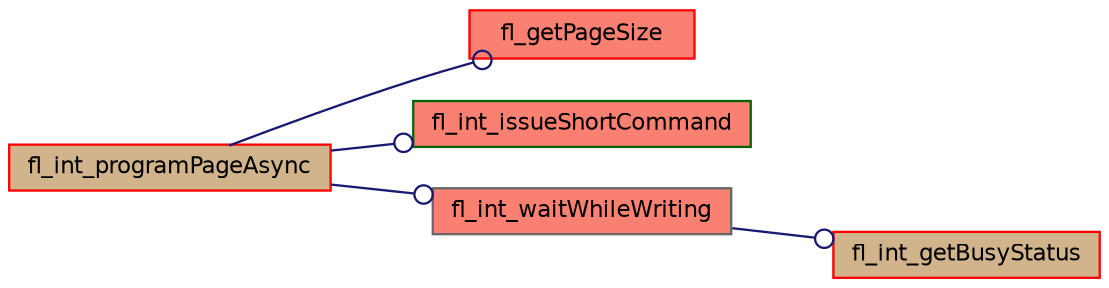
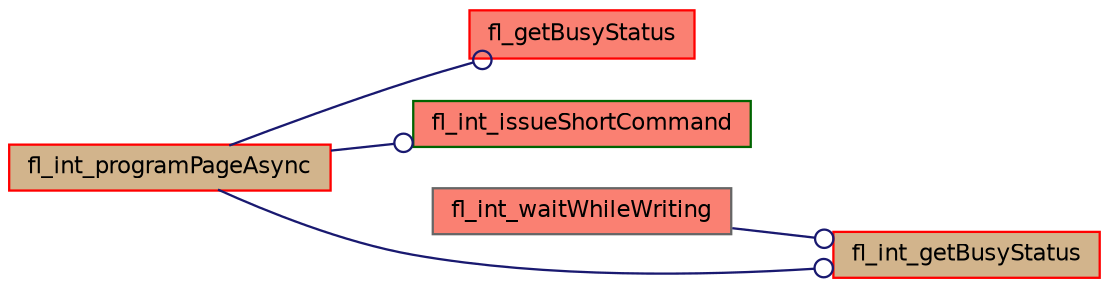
node "fl_getPageSize": label "fl_getPageSize" -> "fl_getBusyStatus"
edge "fl_int_programPageAsync" -> "fl_int_waitWhileWriting": now "fl_int_programPageAsync" -> "fl_int_getBusyStatus"
